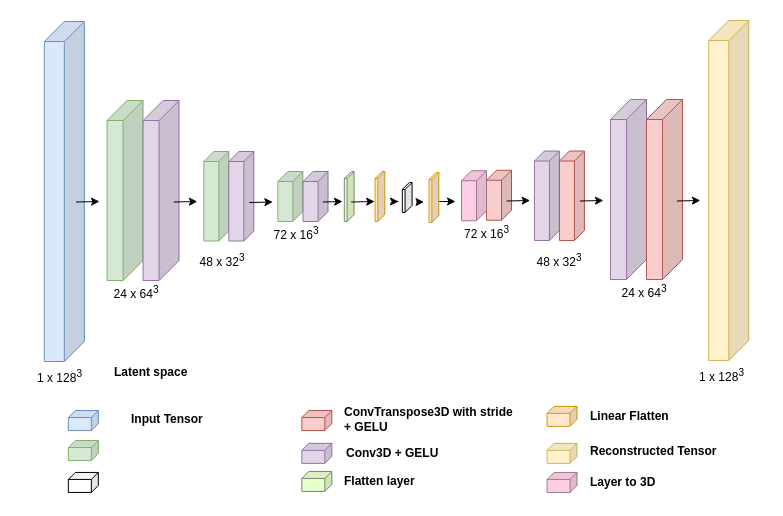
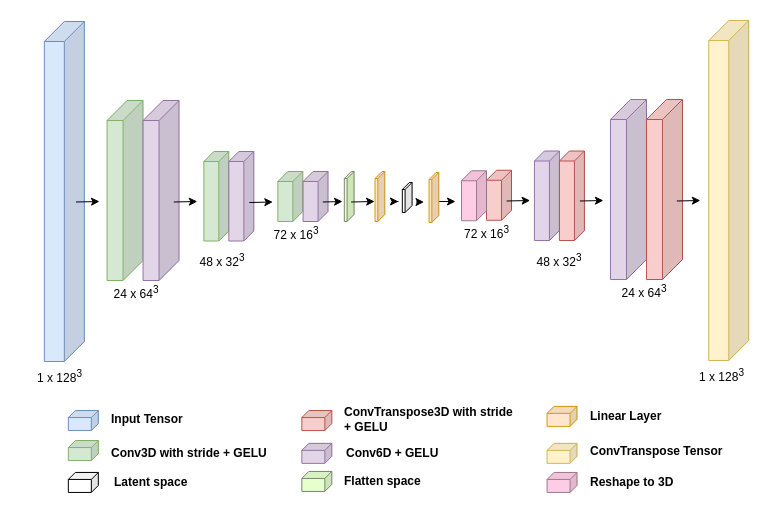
node "Latent space": moved (202, 372) -> (202, 482)
node "Linear Flatten": label "Linear Flatten" -> "Linear Layer"
node "Input Tensor": moved (198, 420) -> (178, 420)
node "Reconstructed Tensor": label "Reconstructed Tensor" -> "ConvTranspose Tensor"
node "Conv3D with stride + GELU": added
node "Conv3D + GELU": label "Conv3D + GELU" -> "Conv6D + GELU"
node "Flatten layer": label "Flatten layer" -> "Flatten space"
node "Layer to 3D": label "Layer to 3D" -> "Reshape to 3D"
